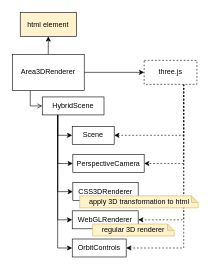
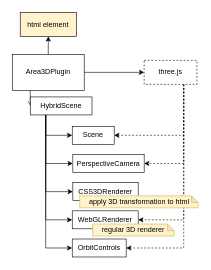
node "Area3DRenderer": label "Area3DRenderer" -> "Area3DPlugin"
node "HybridScene": moved (73, 106) -> (61, 106)
